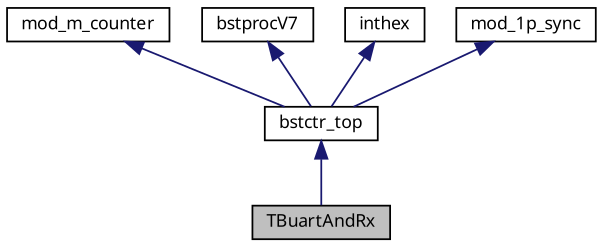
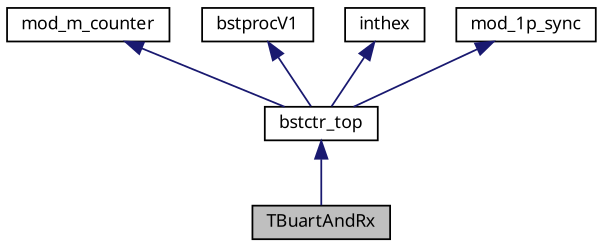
node "bstprocV7": label "bstprocV7" -> "bstprocV1"
